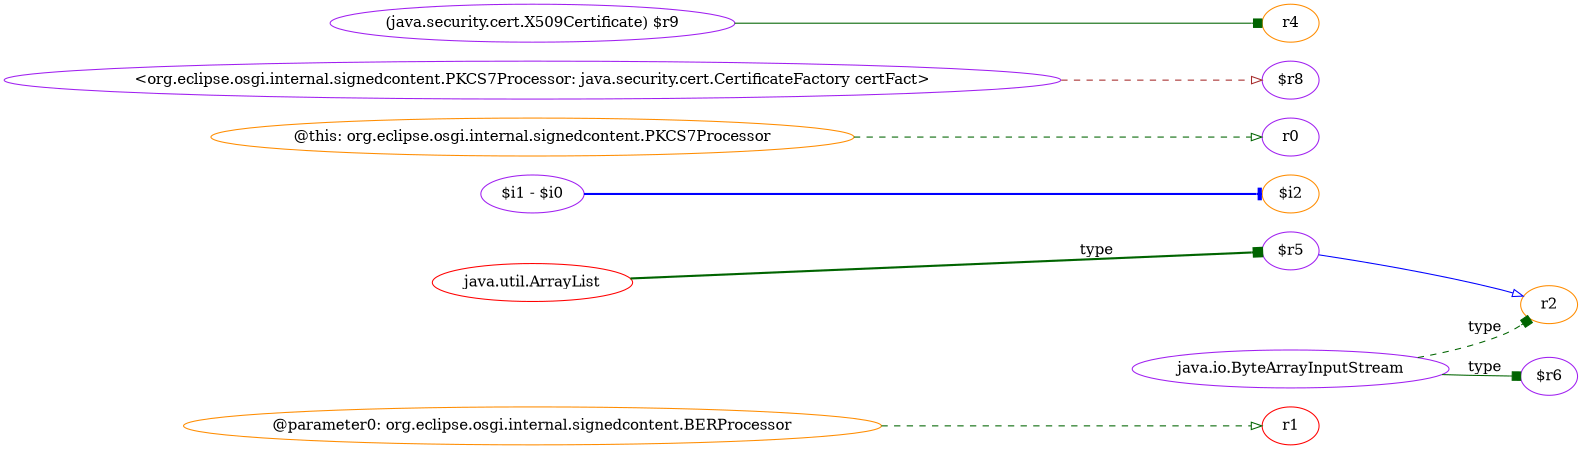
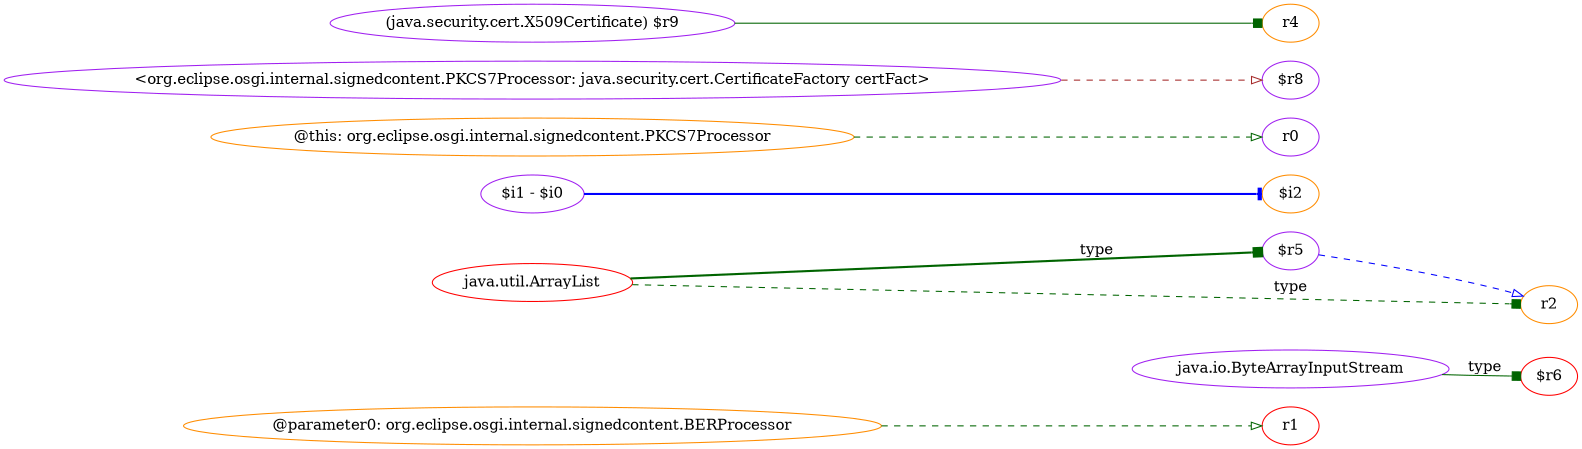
edge "$r5" -> "r2": style solid -> dashed
edge "java.io.ByteArrayInputStream" -> "r2": now "java.util.ArrayList" -> "r2"
node "$r6": color purple -> red
